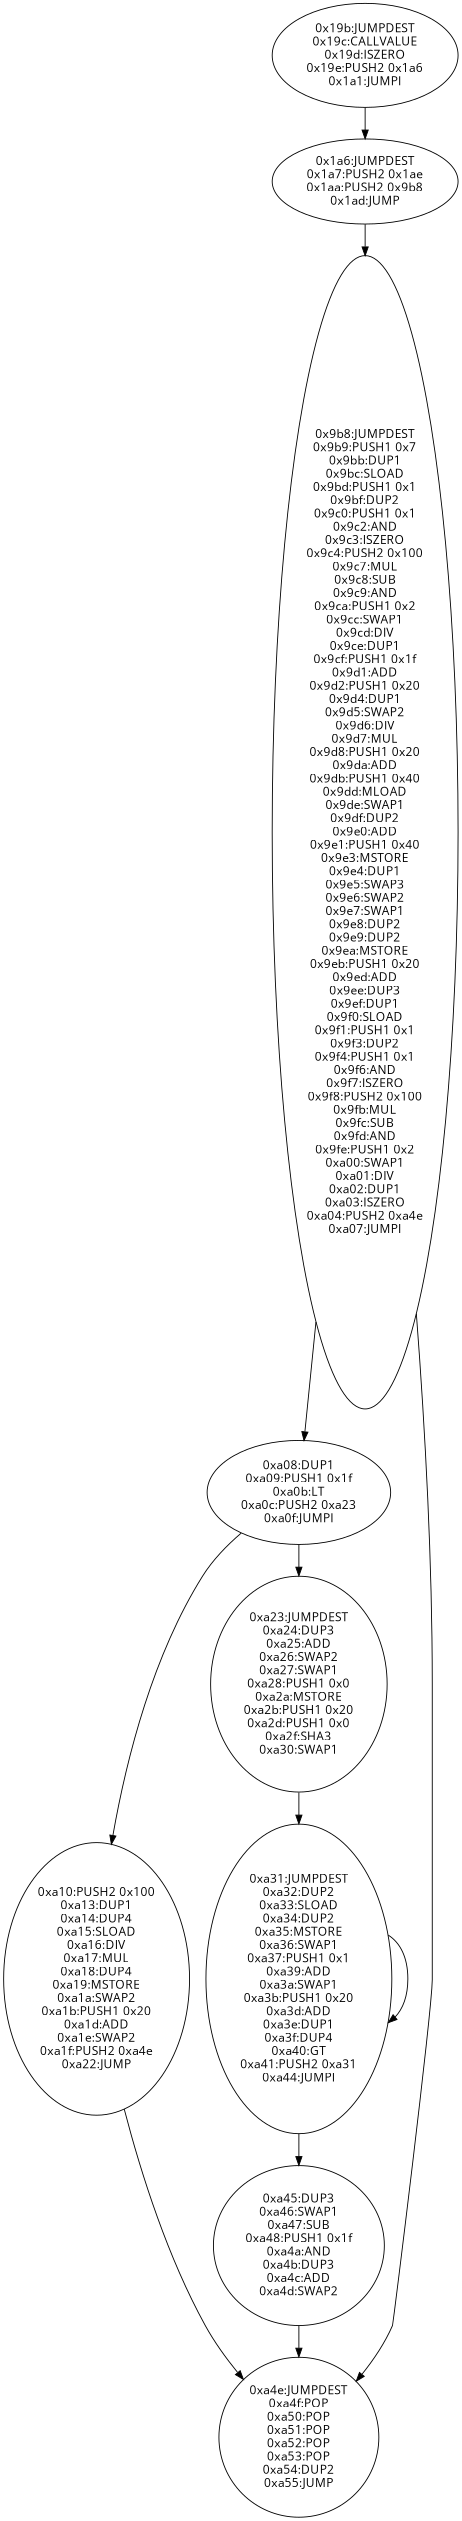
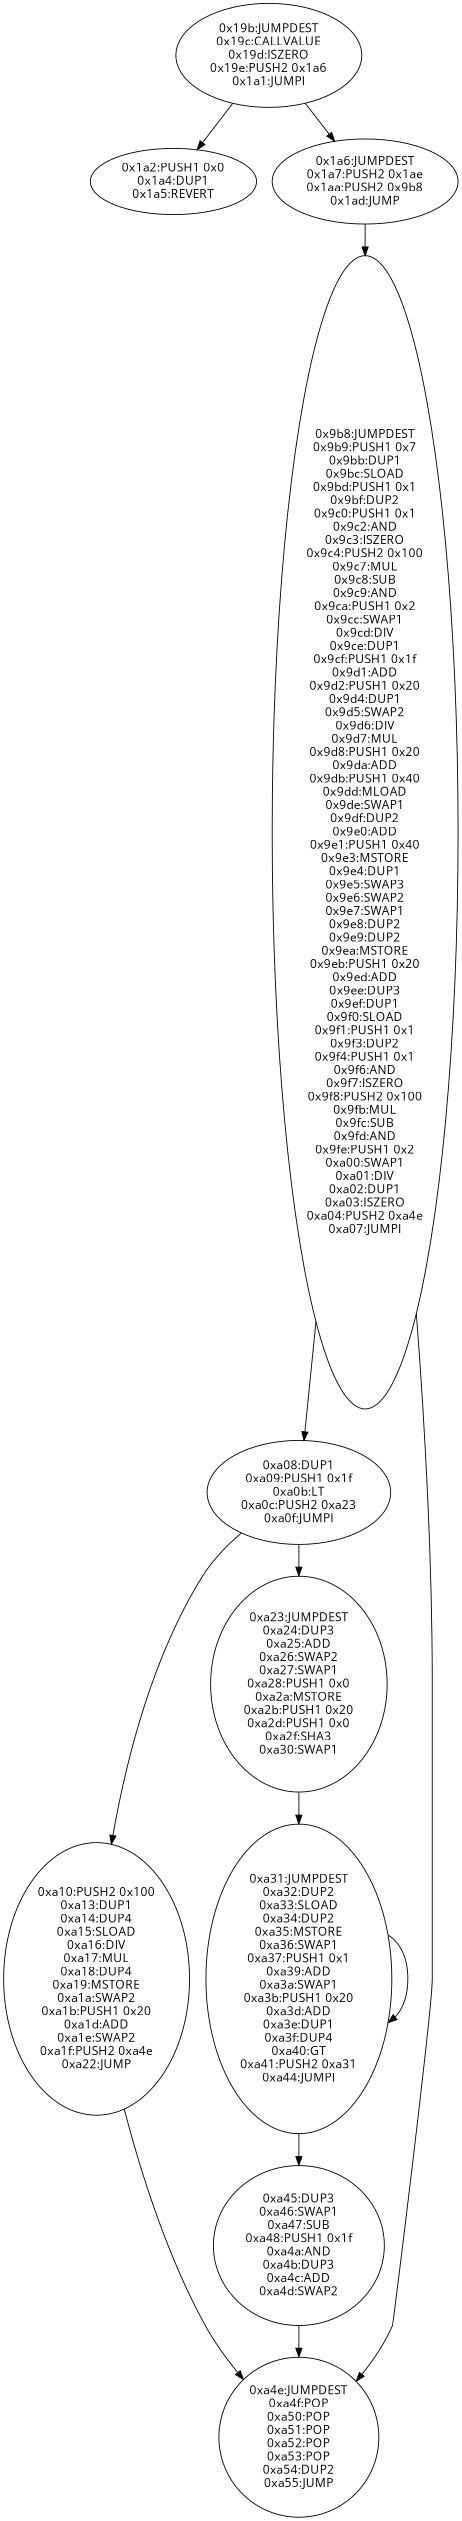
node "0x1a2:PUSH1 0x0 0x1a4:DUP1 0x1a5:REVERT": added
